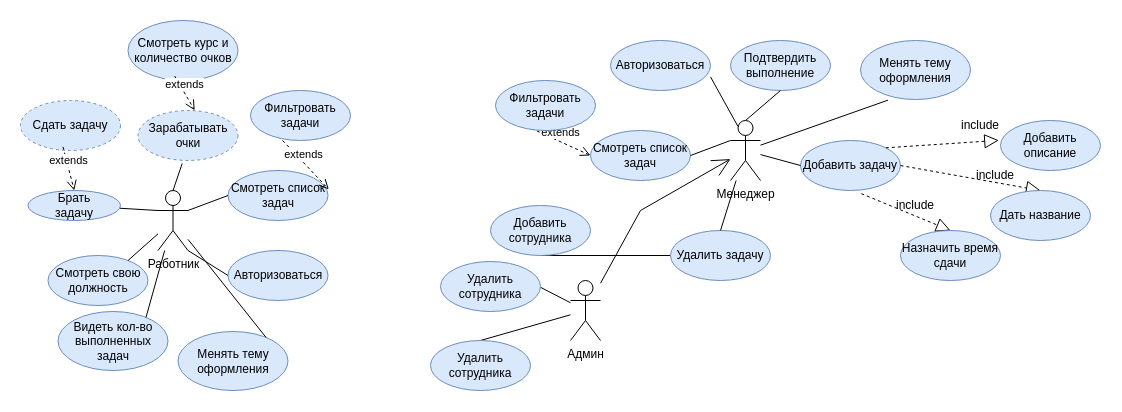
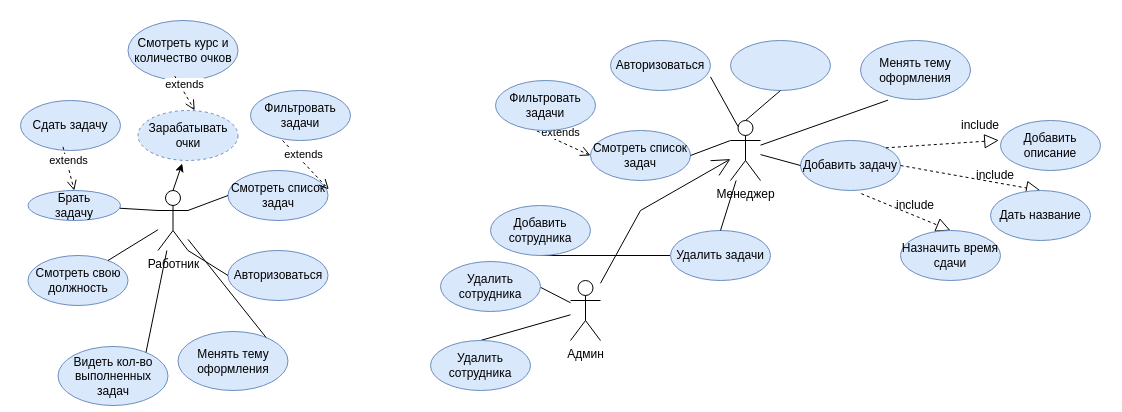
node "Подтвердить выполнение": removed
node "Сдать задачу": style dashed -> solid
edge "Зарабатывать очки" -- "Работник": arrowhead none -> classic
node "Удалить задачу": label "Удалить задачу" -> "Удалить задачи"
node "Смотреть свою должность": moved (98, 281) -> (78, 281)
node "Видеть кол-во выполненных задач": moved (113, 341) -> (113, 376)
